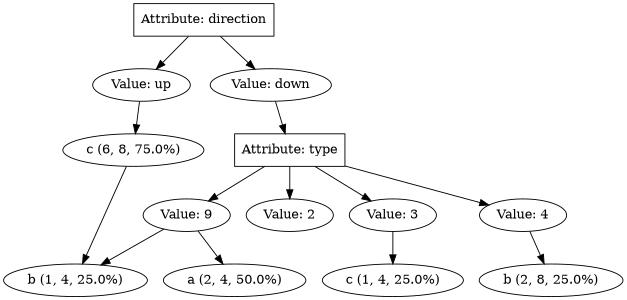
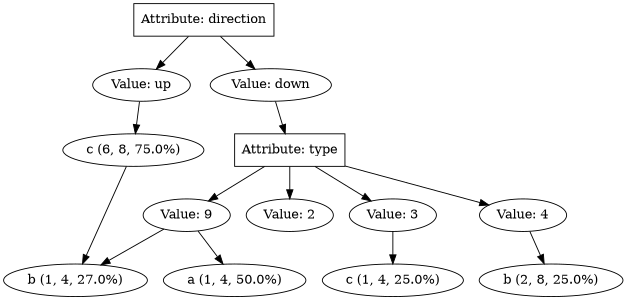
node "b (1, 4, 25.0%)": label "b (1, 4, 25.0%)" -> "b (1, 4, 27.0%)"
node "a (2, 4, 50.0%)": label "a (2, 4, 50.0%)" -> "a (1, 4, 50.0%)"
